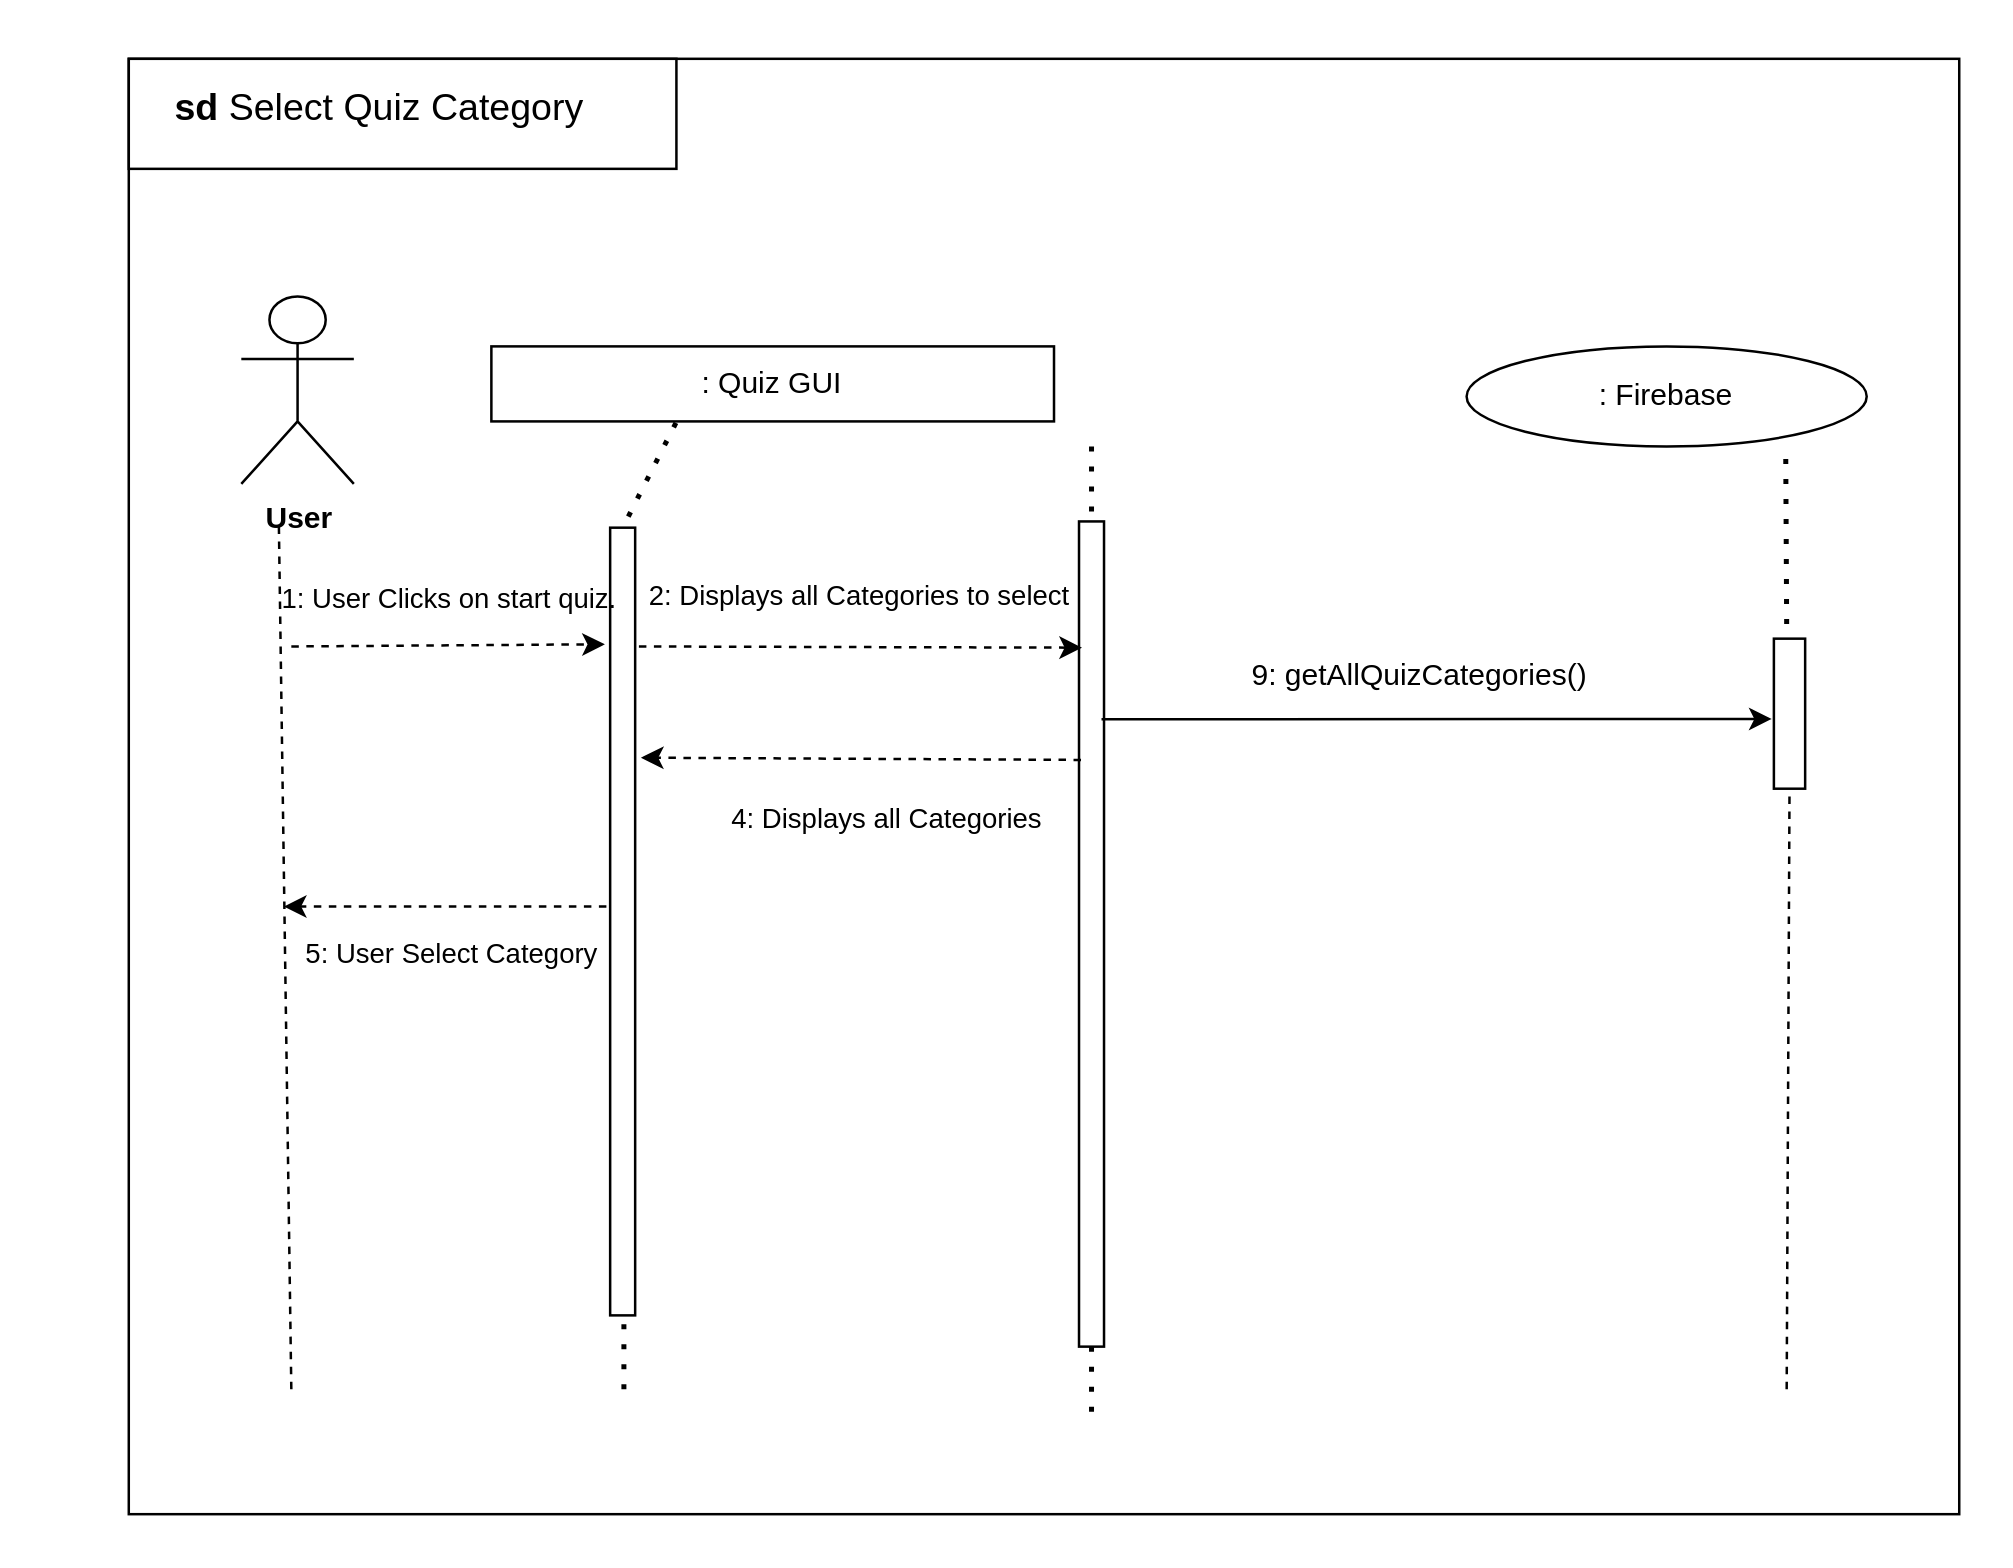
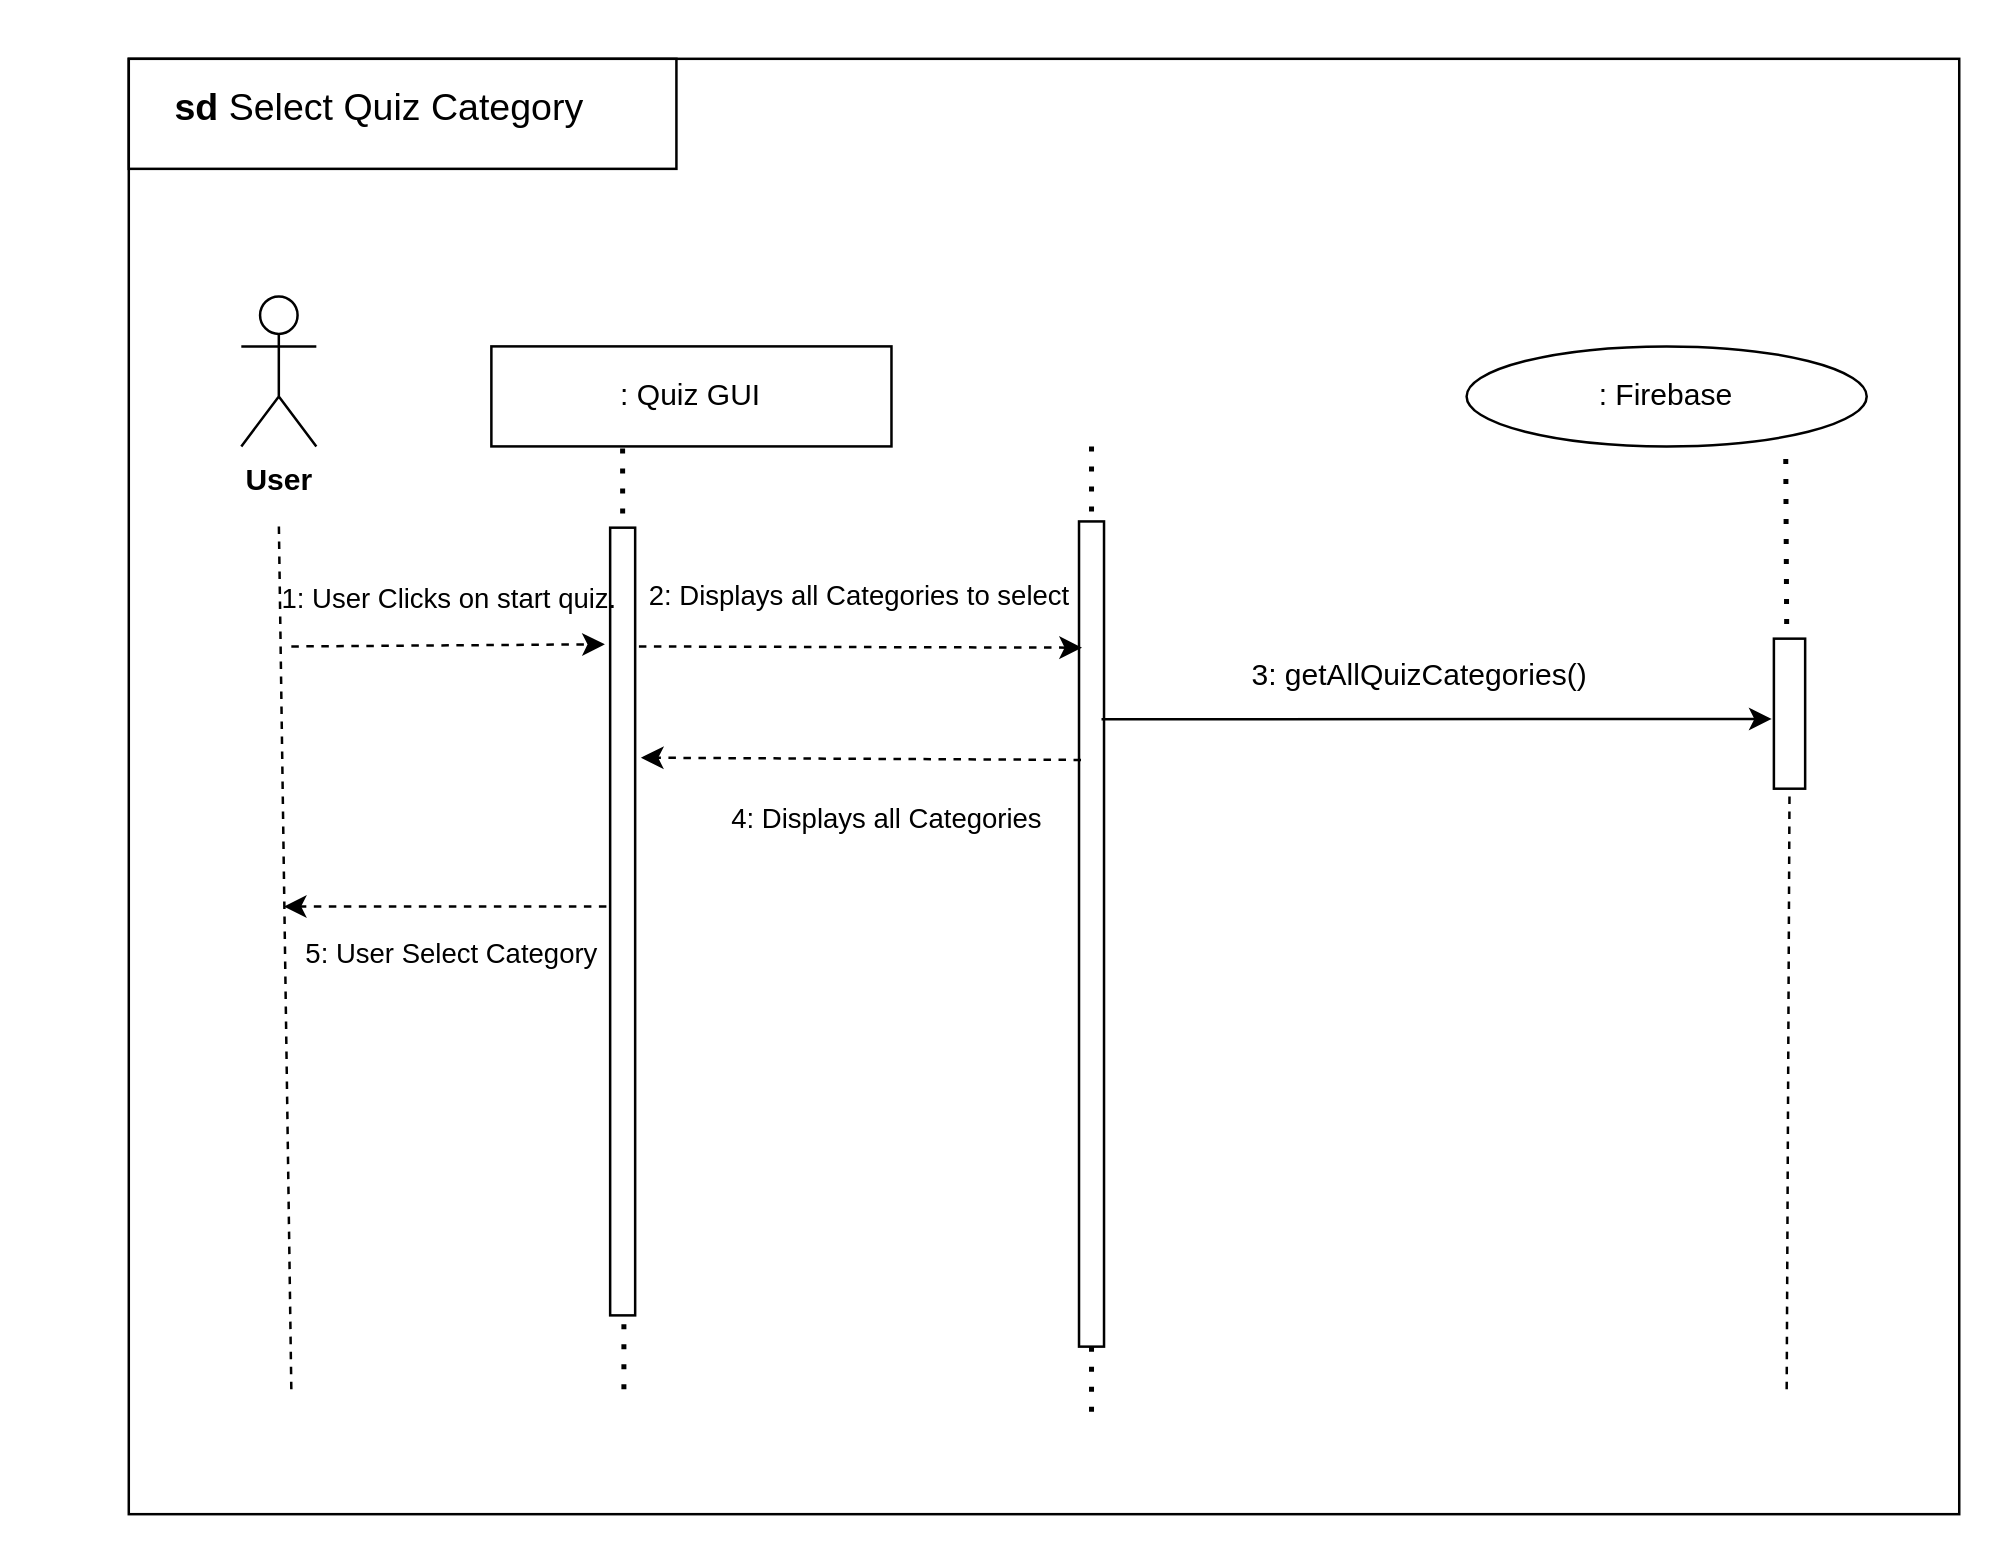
node ": Quiz GUI": size 563x75 -> 400x100
node "User": size 113x188 -> 75x150
node "9: getAllQuizCategories()": label "9: getAllQuizCategories()" -> "3: getAllQuizCategories()"
